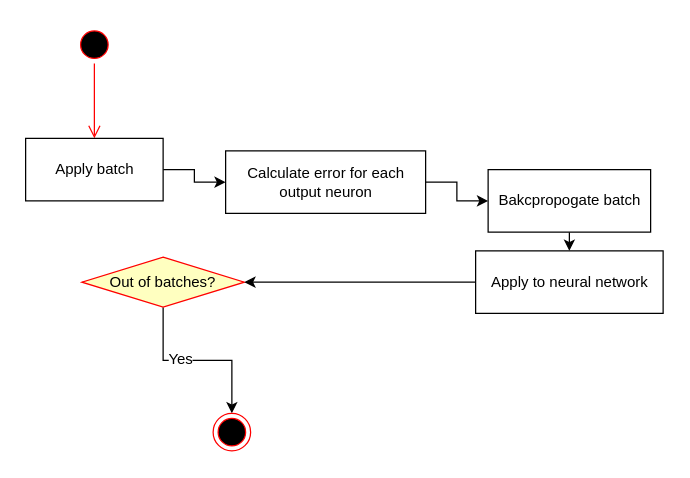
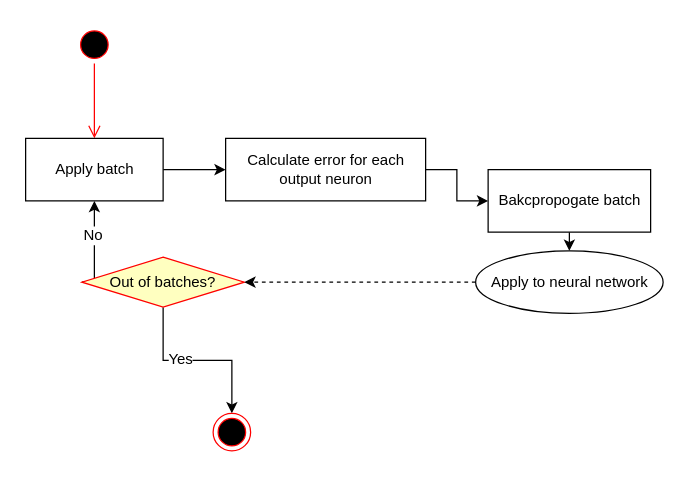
node "Calculate error for each output neuron": moved (326, 182) -> (326, 169)
edge "Out of batches?" -> "Apply batch": added, label "No"
edge "Apply to neural network" -> "Out of batches?": style solid -> dashed
node "Apply to neural network": shape rectangle -> ellipse
